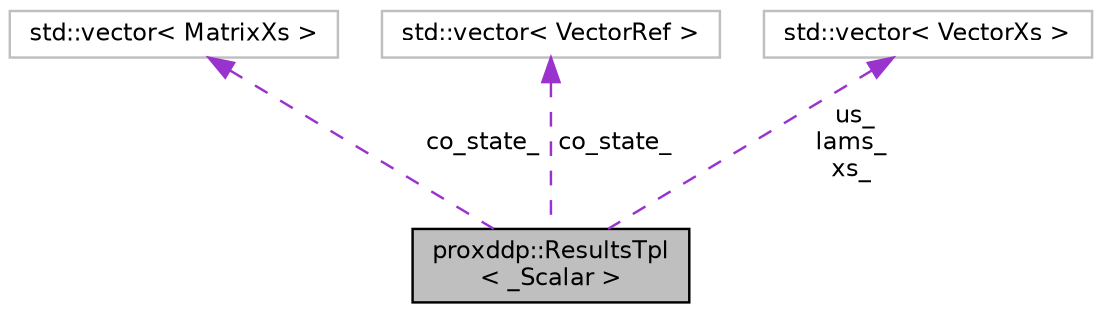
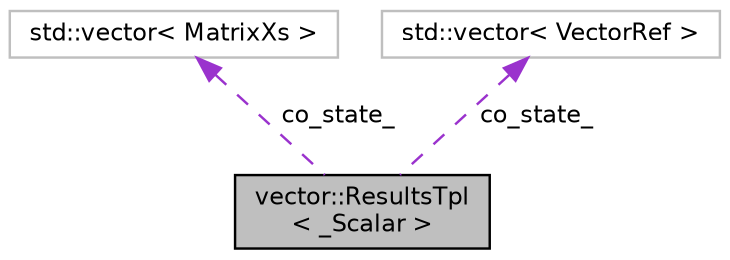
node "std::vector< VectorXs >": removed
node "proxddp::ResultsTpl < _Scalar >": label "proxddp::ResultsTpl < _Scalar >" -> "vector::ResultsTpl < _Scalar >"
